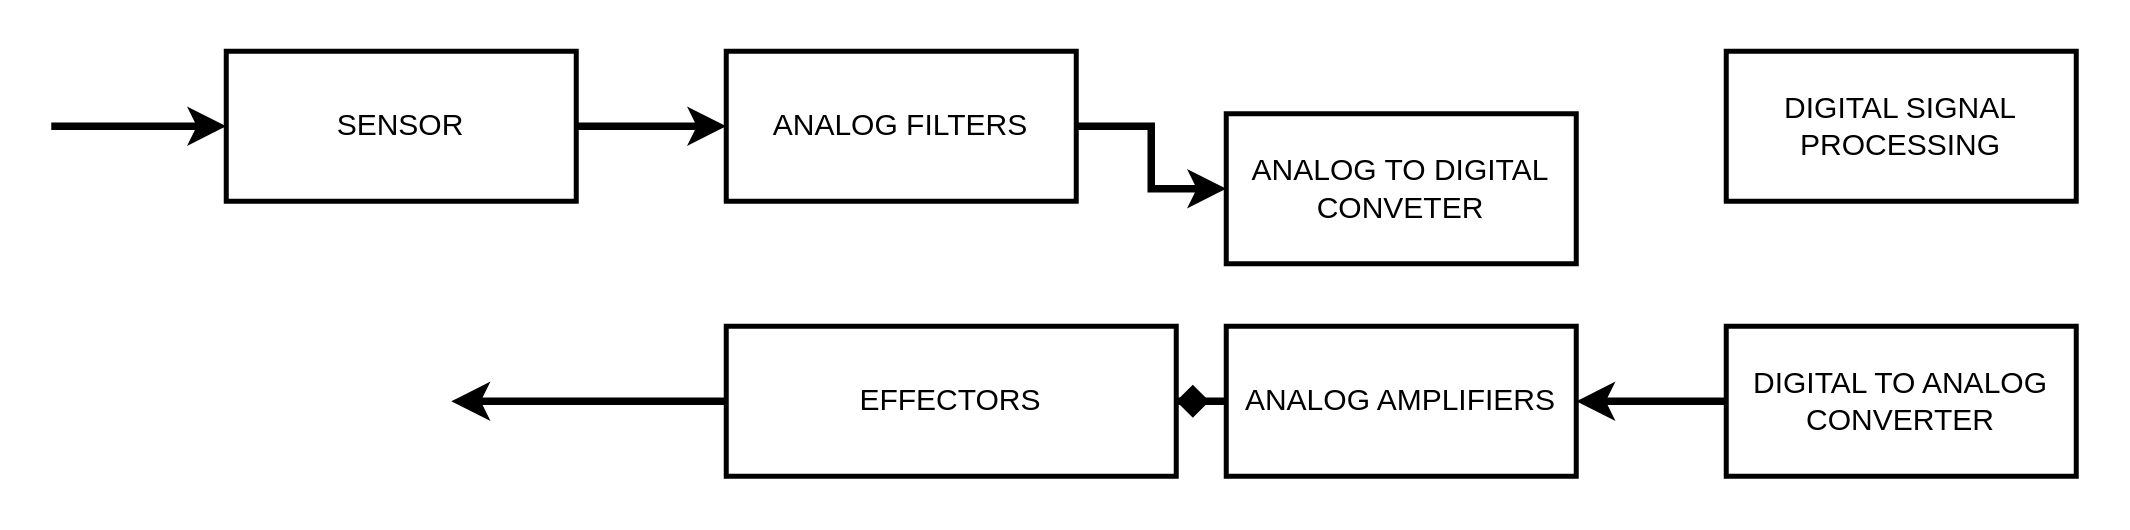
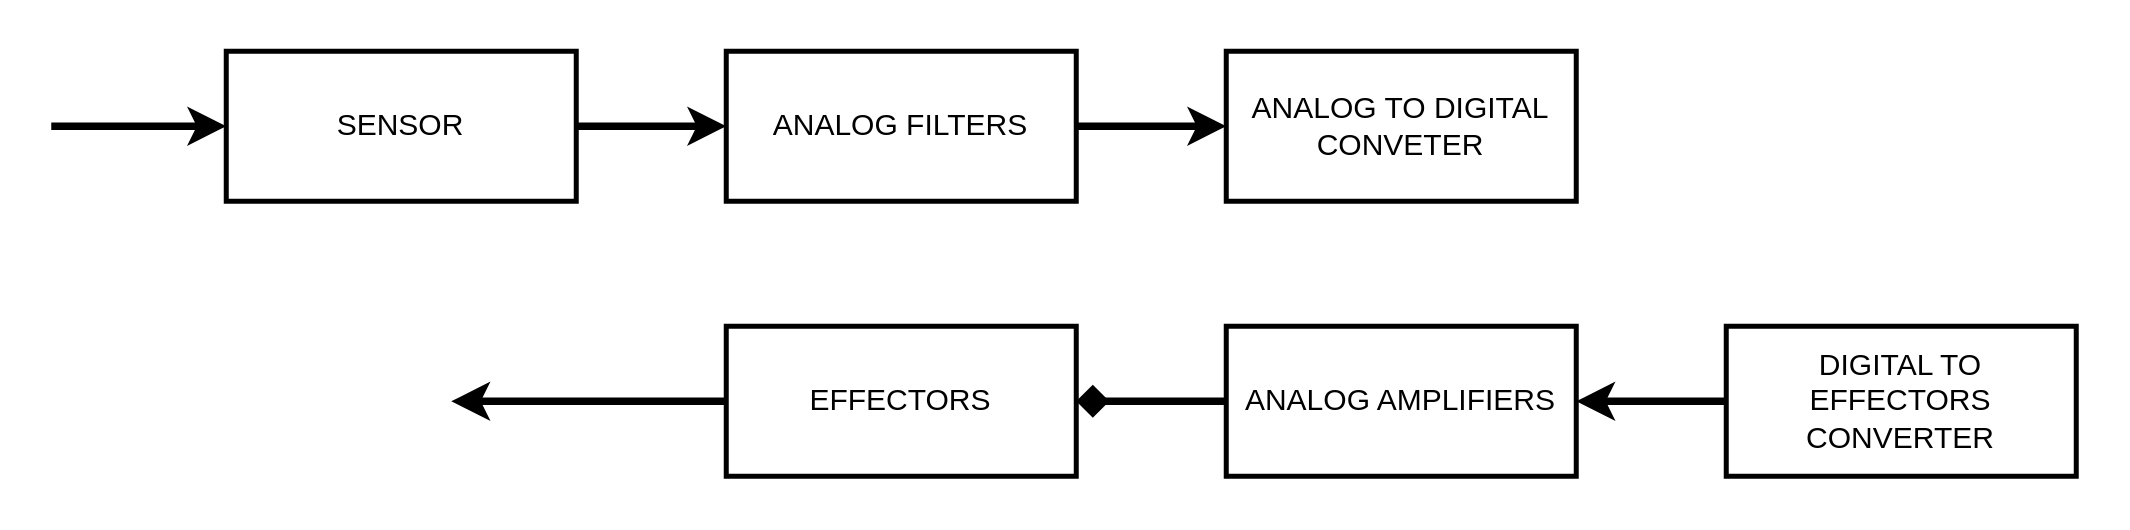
node "DIGITAL SIGNAL PROCESSING": removed
node "ANALOG TO DIGITAL CONVETER": moved (1401, 189) -> (1401, 126)
node "EFFECTORS": size 450x150 -> 350x150
node "DIGITAL TO ANALOG CONVERTER": label "DIGITAL TO ANALOG CONVERTER" -> "DIGITAL TO EFFECTORS CONVERTER"
